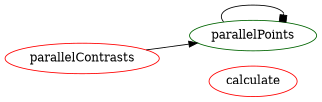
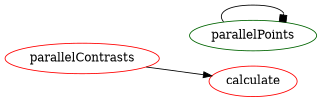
edge "parallelContrasts" -> "parallelPoints": now "parallelContrasts" -> "calculate"
